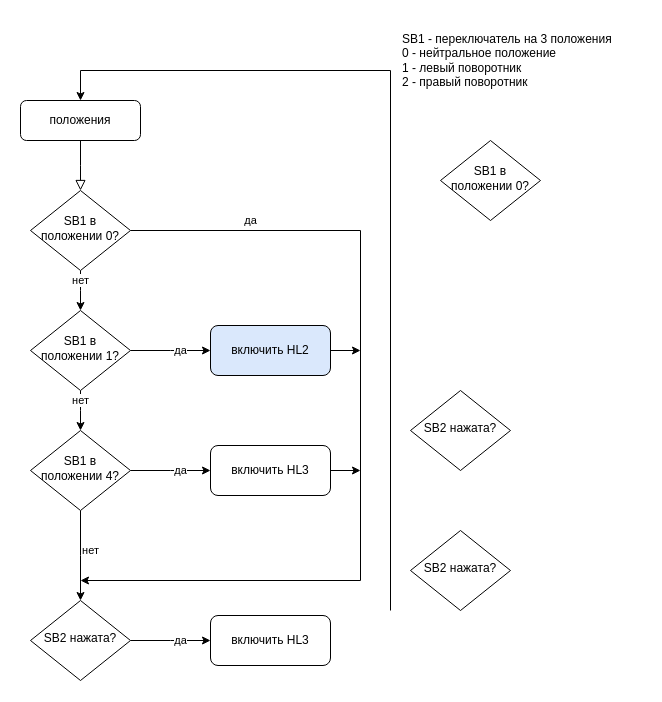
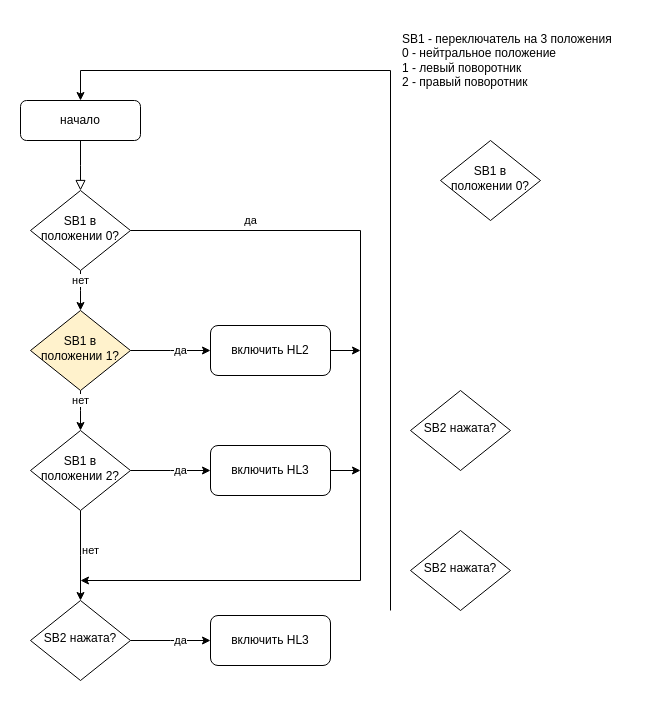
node "положения": label "положения" -> "начало"
node "SB1 в положении 1?": fillcolor #ffffff -> #fff2cc
node "включить HL2": fillcolor #dae8fc -> #ffffff
node "SB1 в положении 4?": label "SB1 в положении 4?" -> "SB1 в положении 2?"
